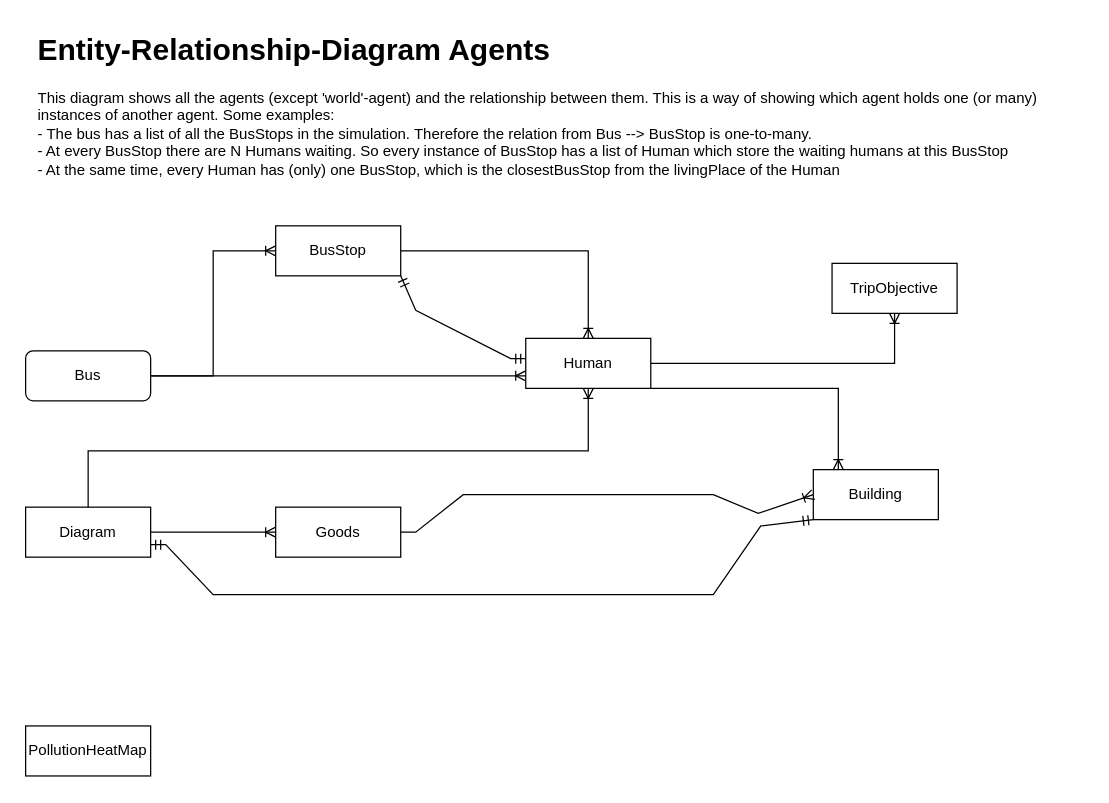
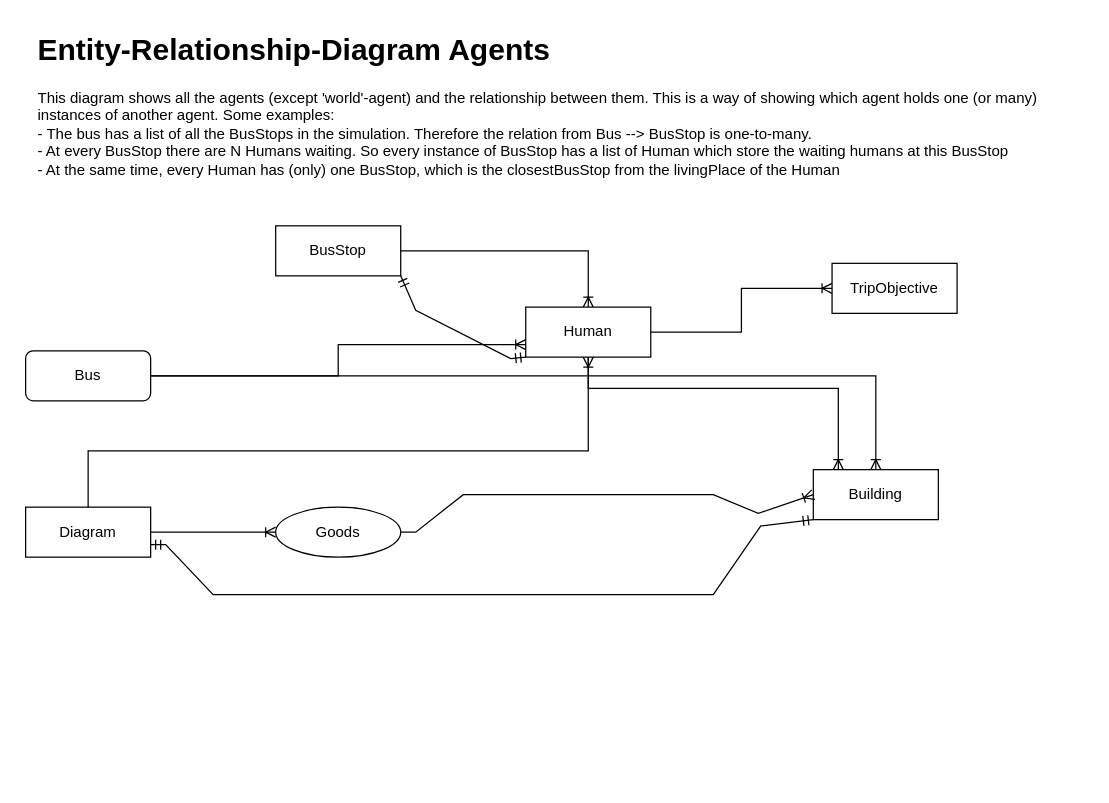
edge "Bus" -> "BusStop": now "Bus" -> "Building"
node "Human": moved (588, 363) -> (588, 332)
node "Goods": shape rectangle -> ellipse
node "PollutionHeatMap": removed
